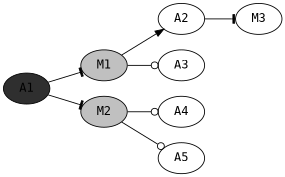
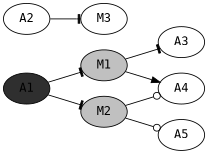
edge "M1" -> "A2": now "M1" -> "A4"
edge "M1" -> "A3": arrowhead odot -> tee
